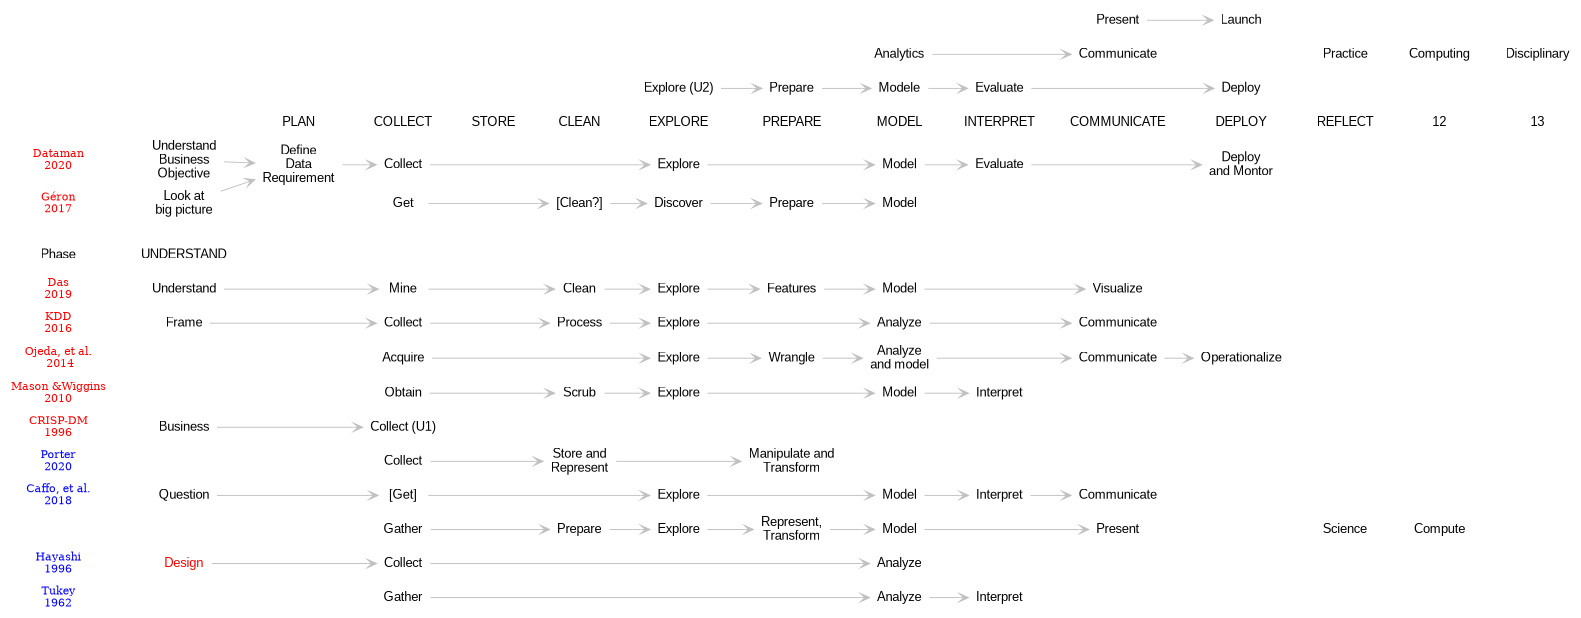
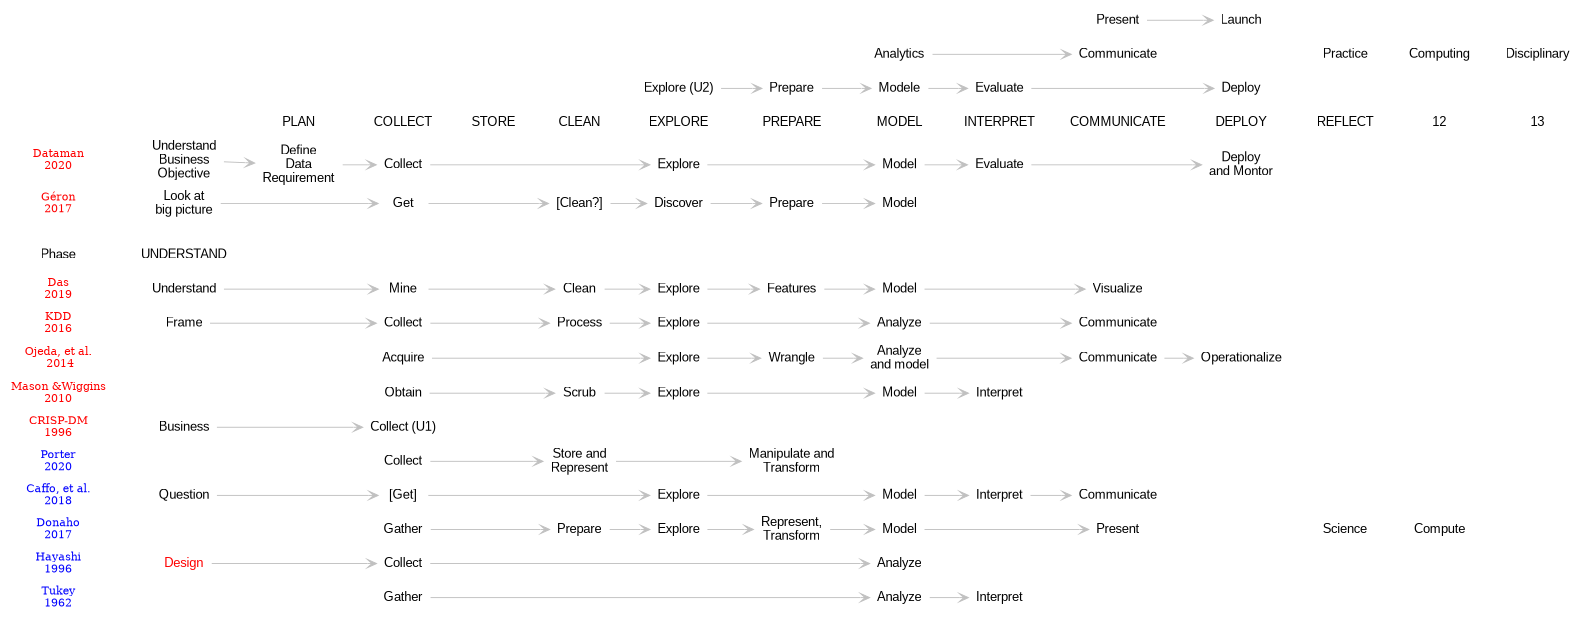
edge "Look at big picture" -> "Define Data Requirement": now "Look at big picture" -> "Get"
node "Donaho 2017": added
